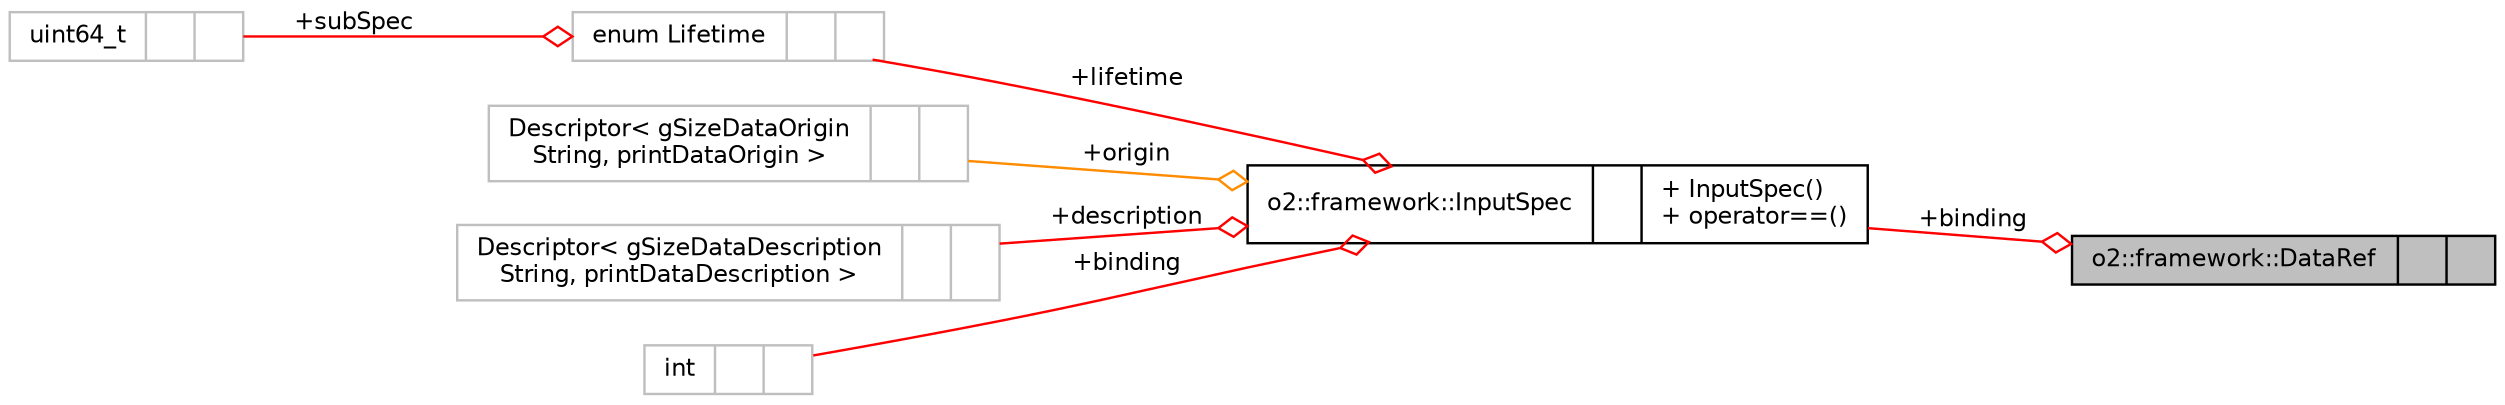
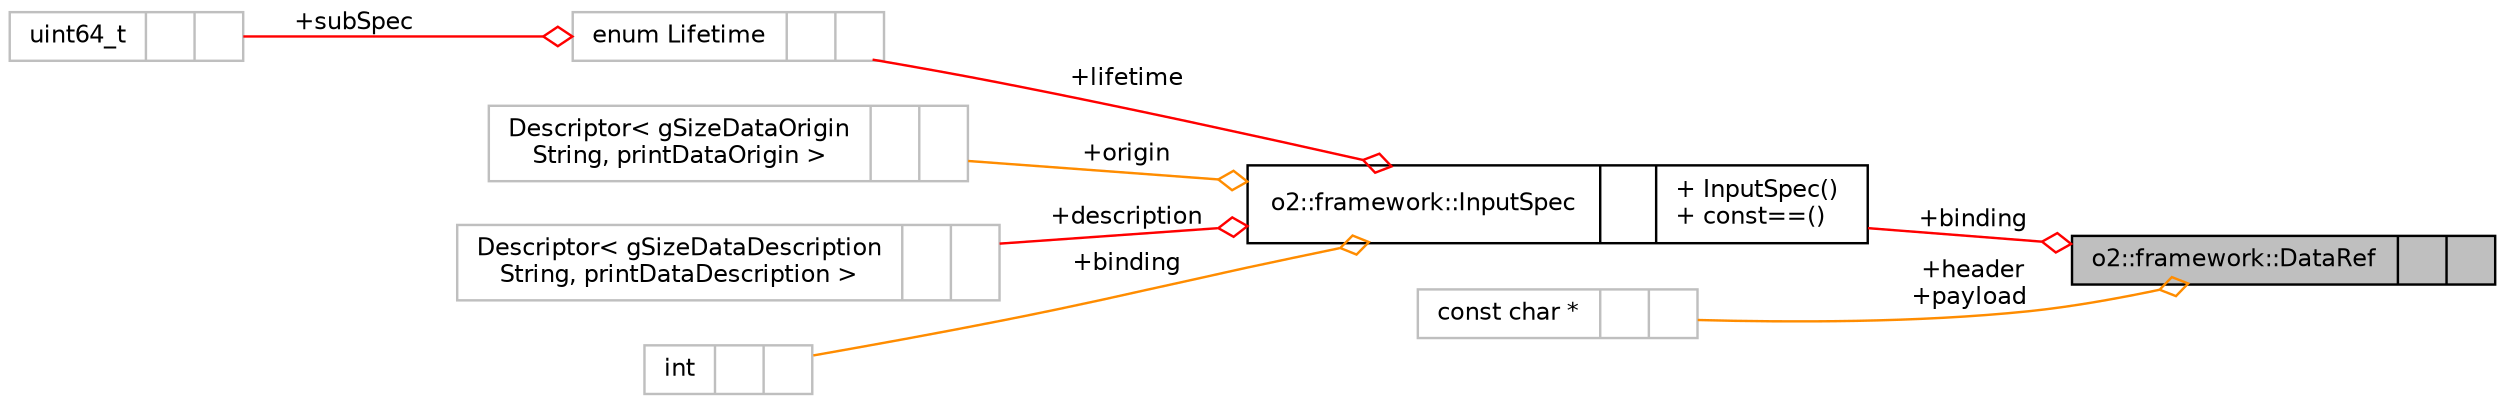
node "o2::framework::InputSpec": text "+ operator==()" -> "+ const==()"
edge "int" -> "o2::framework::InputSpec": color red -> darkorange
node "const char *": added
